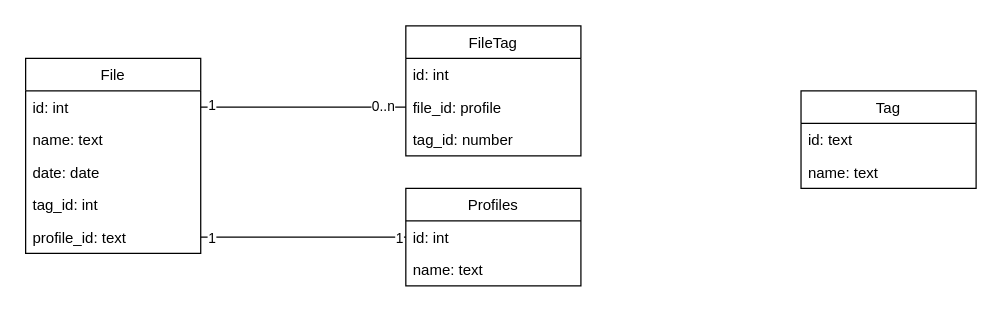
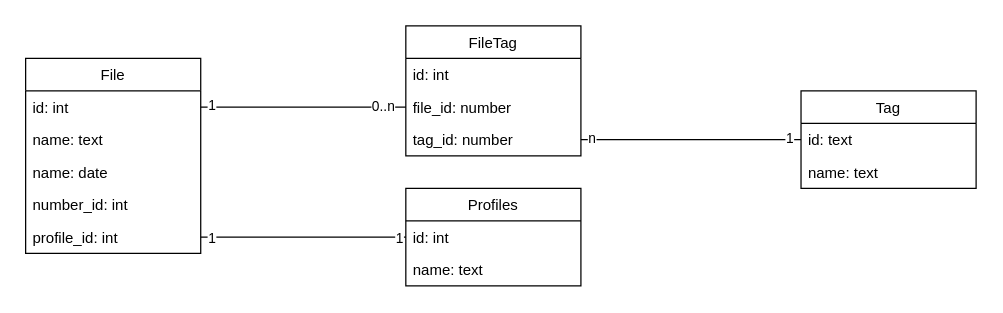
node "file_id: profile": label "file_id: profile" -> "file_id: number"
edge "tag_id: number" -- "id: text": added, labels "n", "1"
node "date: date": label "date: date" -> "name: date"
node "tag_id: int": label "tag_id: int" -> "number_id: int"
node "profile_id: text": label "profile_id: text" -> "profile_id: int"
